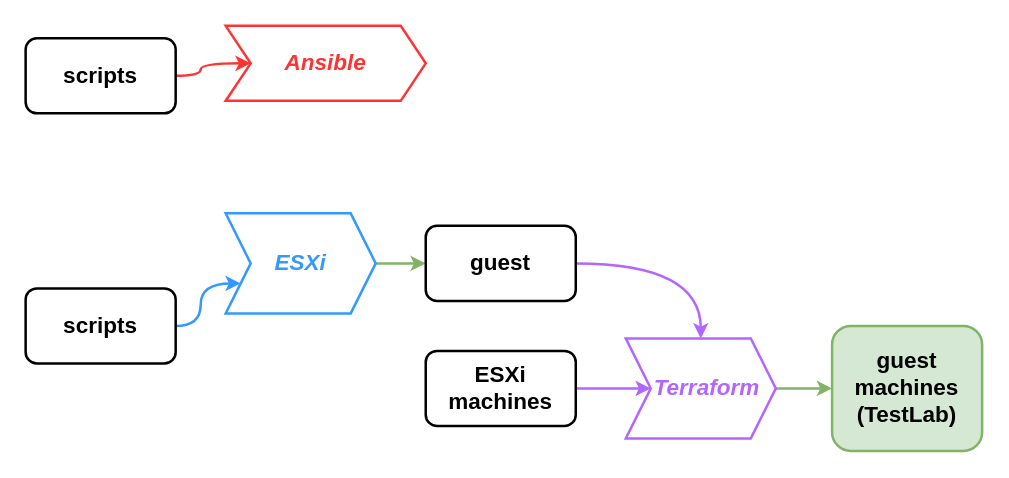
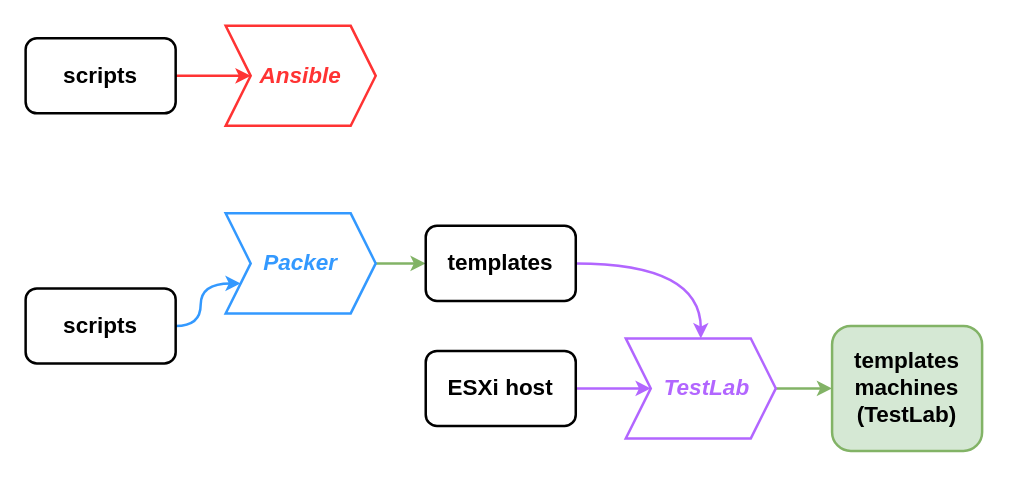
node "Ansible": size 200x75 -> 150x100
node "ESXi": label "ESXi" -> "Packer"
node "guest": label "guest" -> "templates"
node "ESXi machines": label "ESXi machines" -> "ESXi host"
node "Terraform": label "Terraform" -> "TestLab"
node "guest machines (TestLab)": label "guest machines (TestLab)" -> "templates machines (TestLab)"
